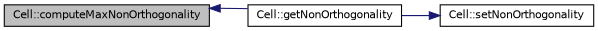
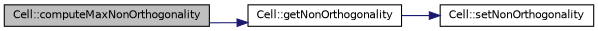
edge "Cell::getNonOrthogonality" -> "Cell::computeMaxNonOrthogonality": reversed
